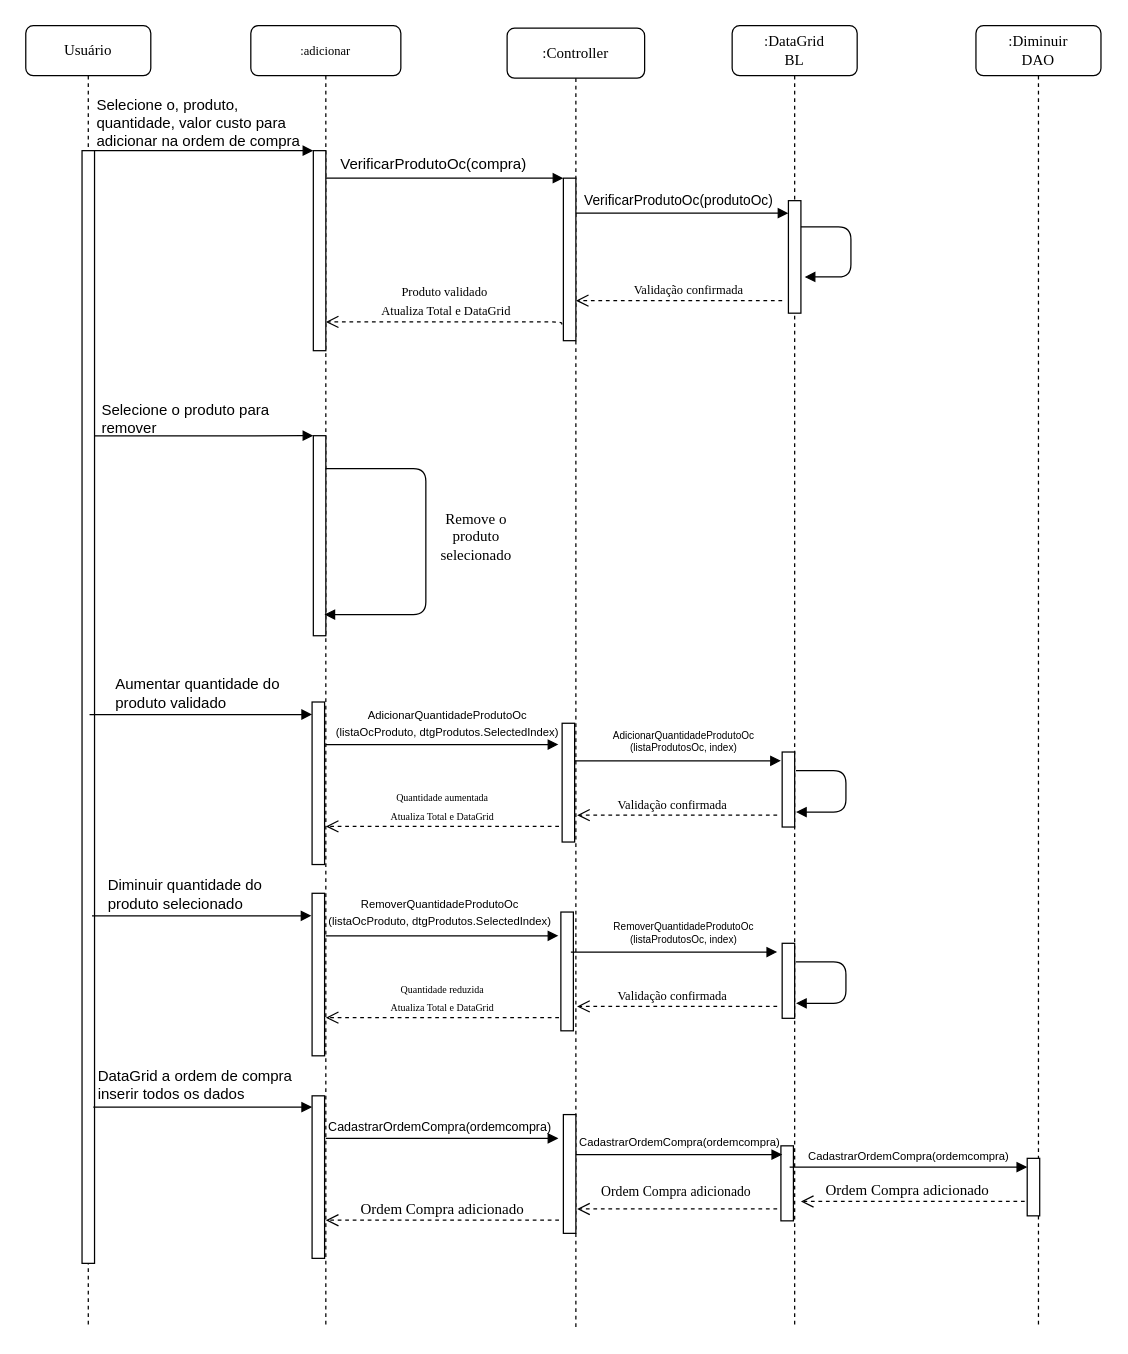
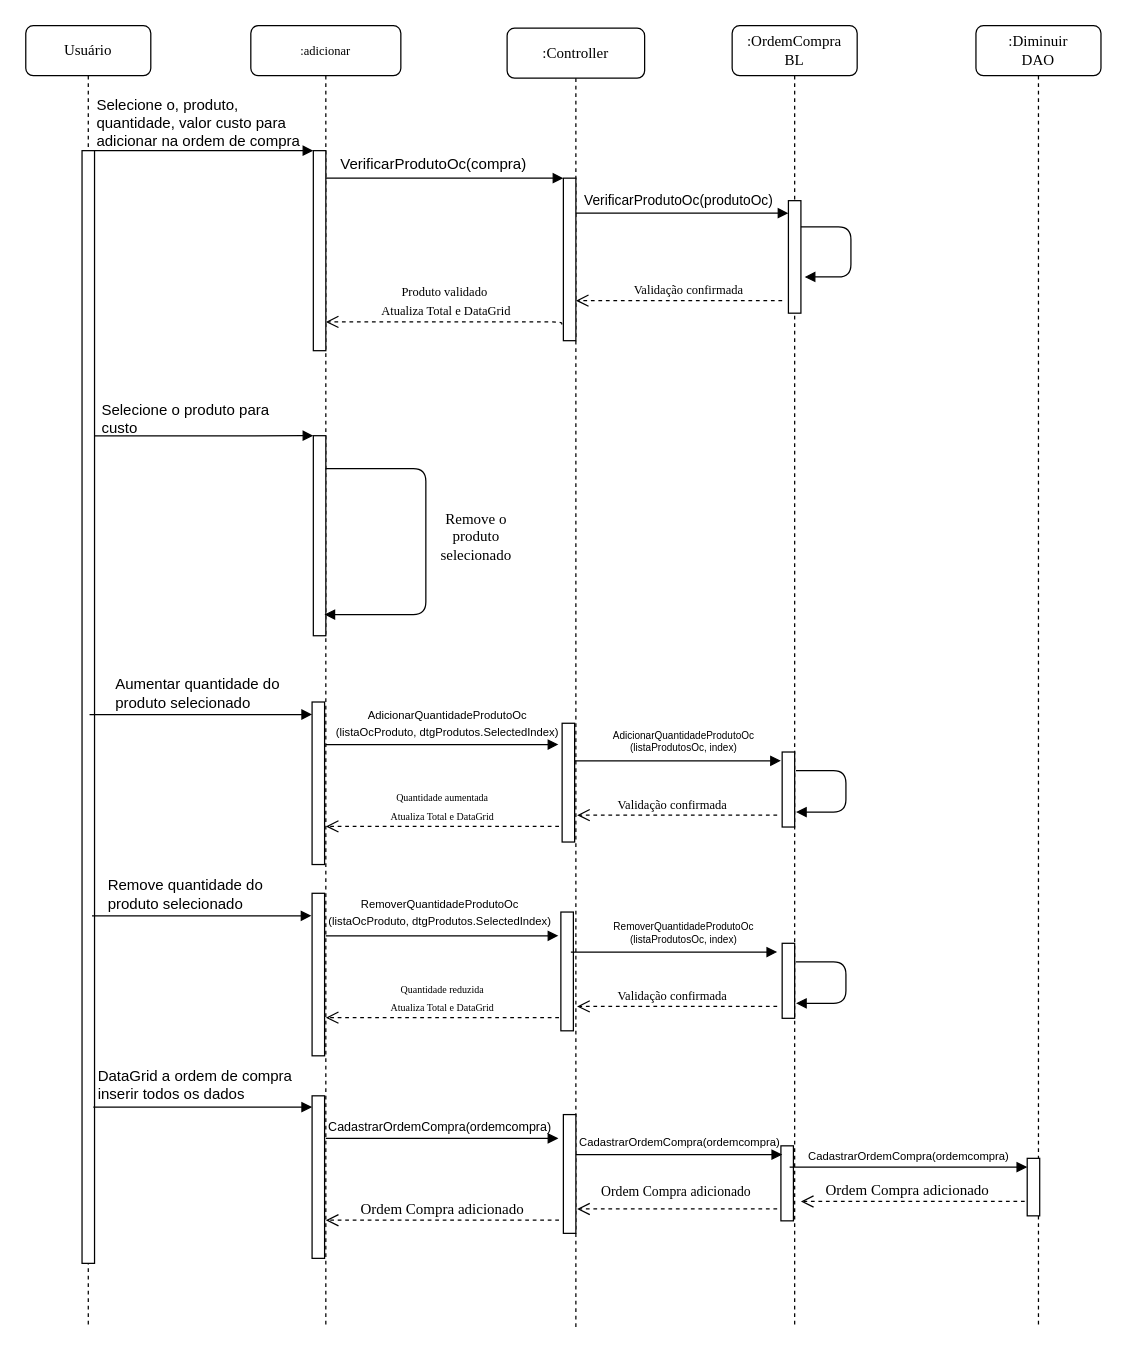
node ":DataGrid BL": label ":DataGrid BL" -> ":OrdemCompra BL"
node "Selecione o produto para remover": label "Selecione o produto para remover" -> "Selecione o produto para custo"
node "Aumentar quantidade do produto validado": label "Aumentar quantidade do produto validado" -> "Aumentar quantidade do produto selecionado"
node "Diminuir quantidade do produto selecionado": label "Diminuir quantidade do produto selecionado" -> "Remove quantidade do produto selecionado"
